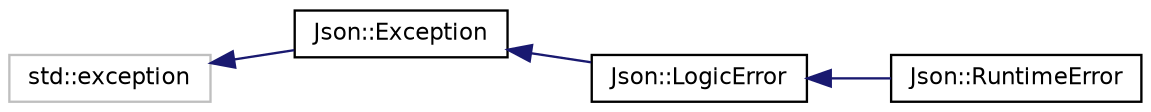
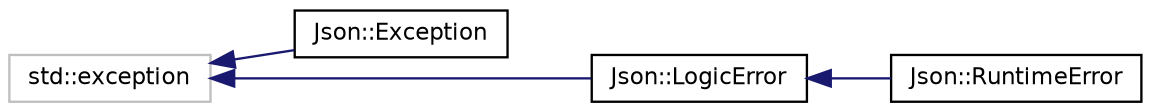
edge "Json::LogicError" -> "Json::Exception": now "Json::LogicError" -> "std::exception"
